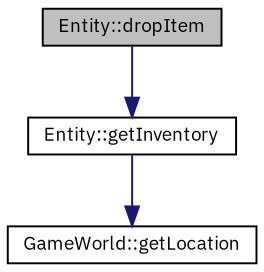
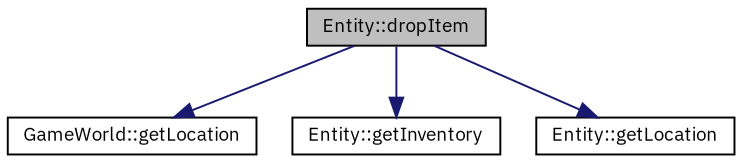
node "Entity::getLocation": added
edge "Entity::getInventory" -> "GameWorld::getLocation": now "Entity::dropItem" -> "GameWorld::getLocation"
